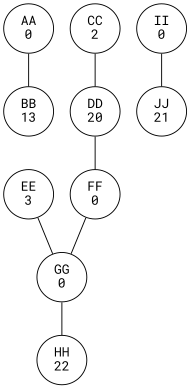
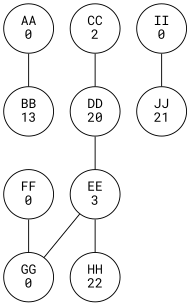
edge "DD 20" -- "FF 0": now "DD 20" -- "EE 3"
edge "GG 0" -- "HH 22": now "EE 3" -- "HH 22"
